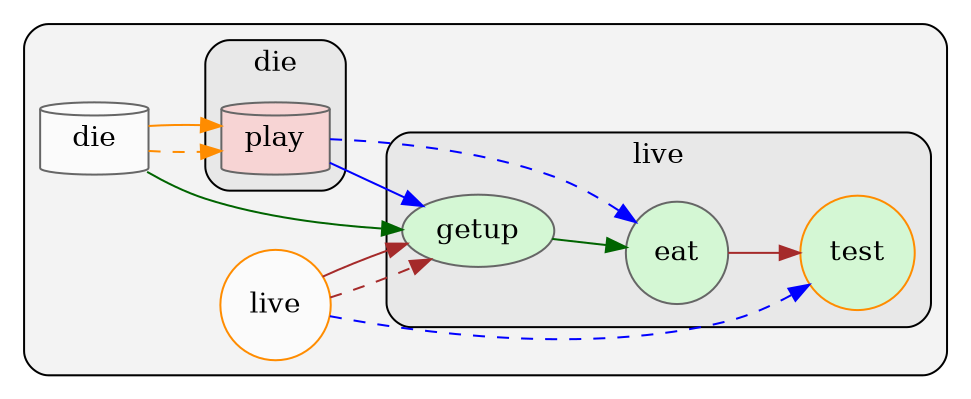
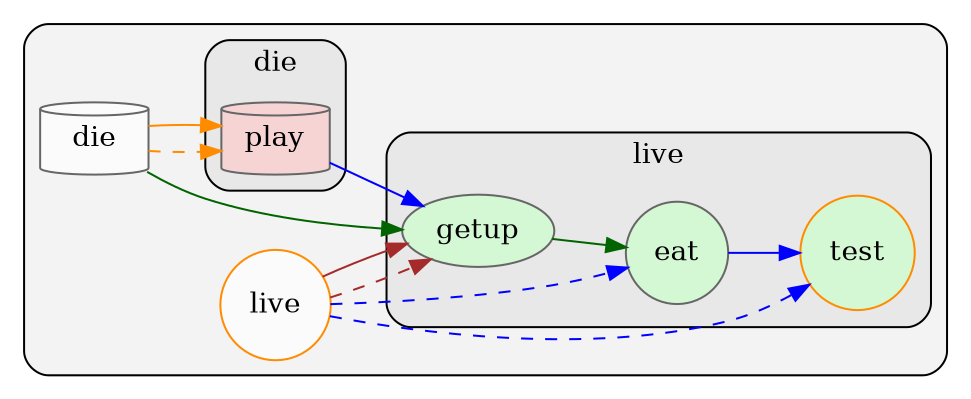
edge "play" -> "eat": now "live" -> "eat"
edge "eat" -> "test": color brown -> blue
